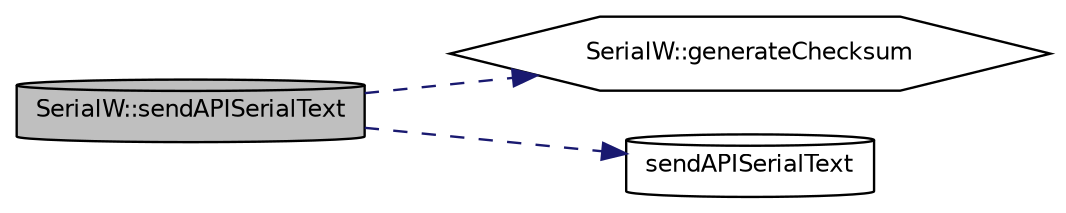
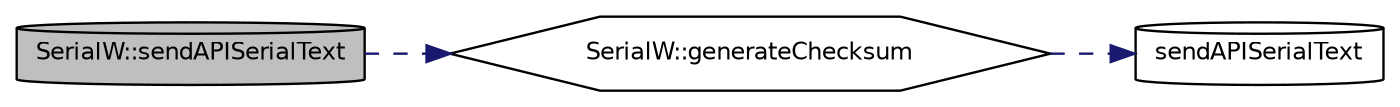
edge "SerialW::sendAPISerialText" -> "sendAPISerialText": now "SerialW::generateChecksum" -> "sendAPISerialText"
